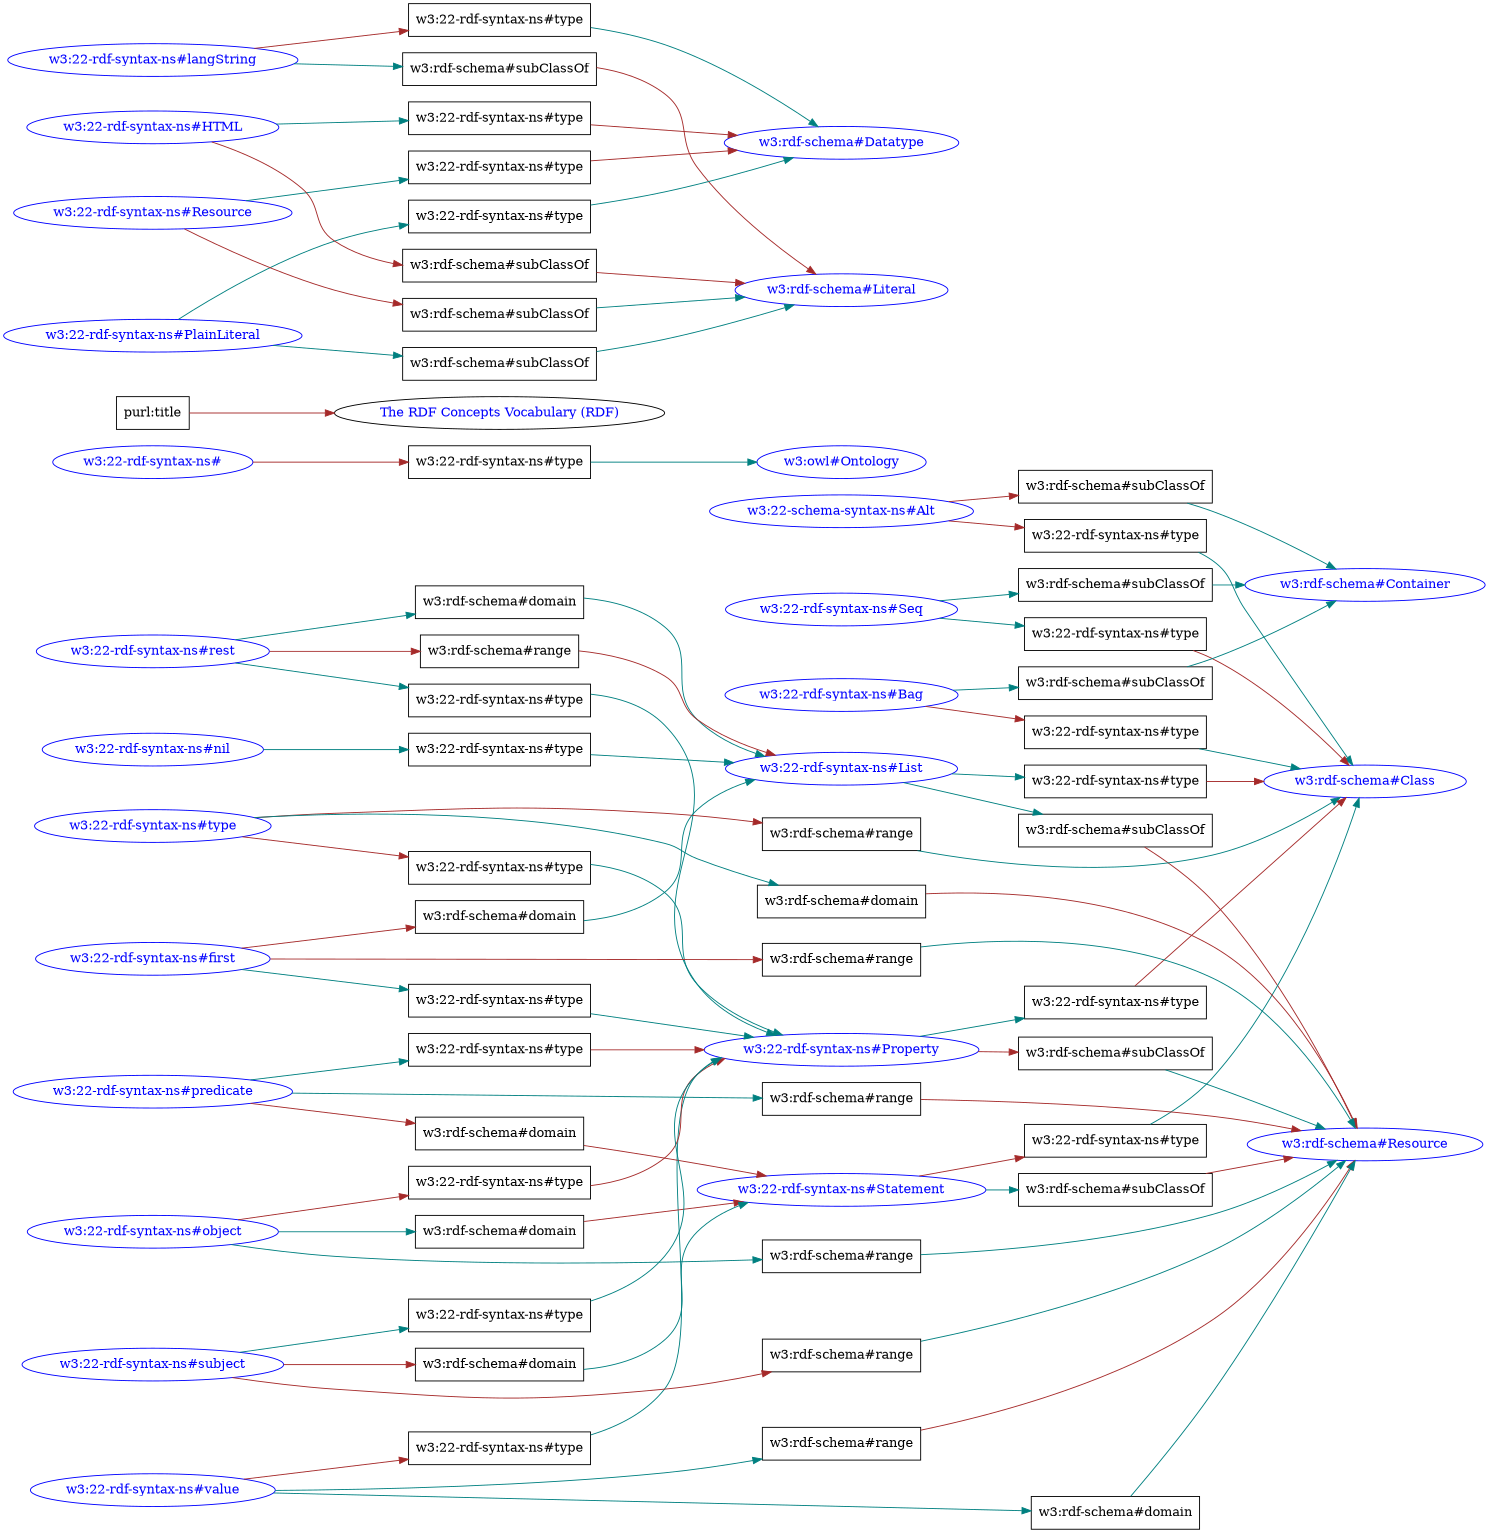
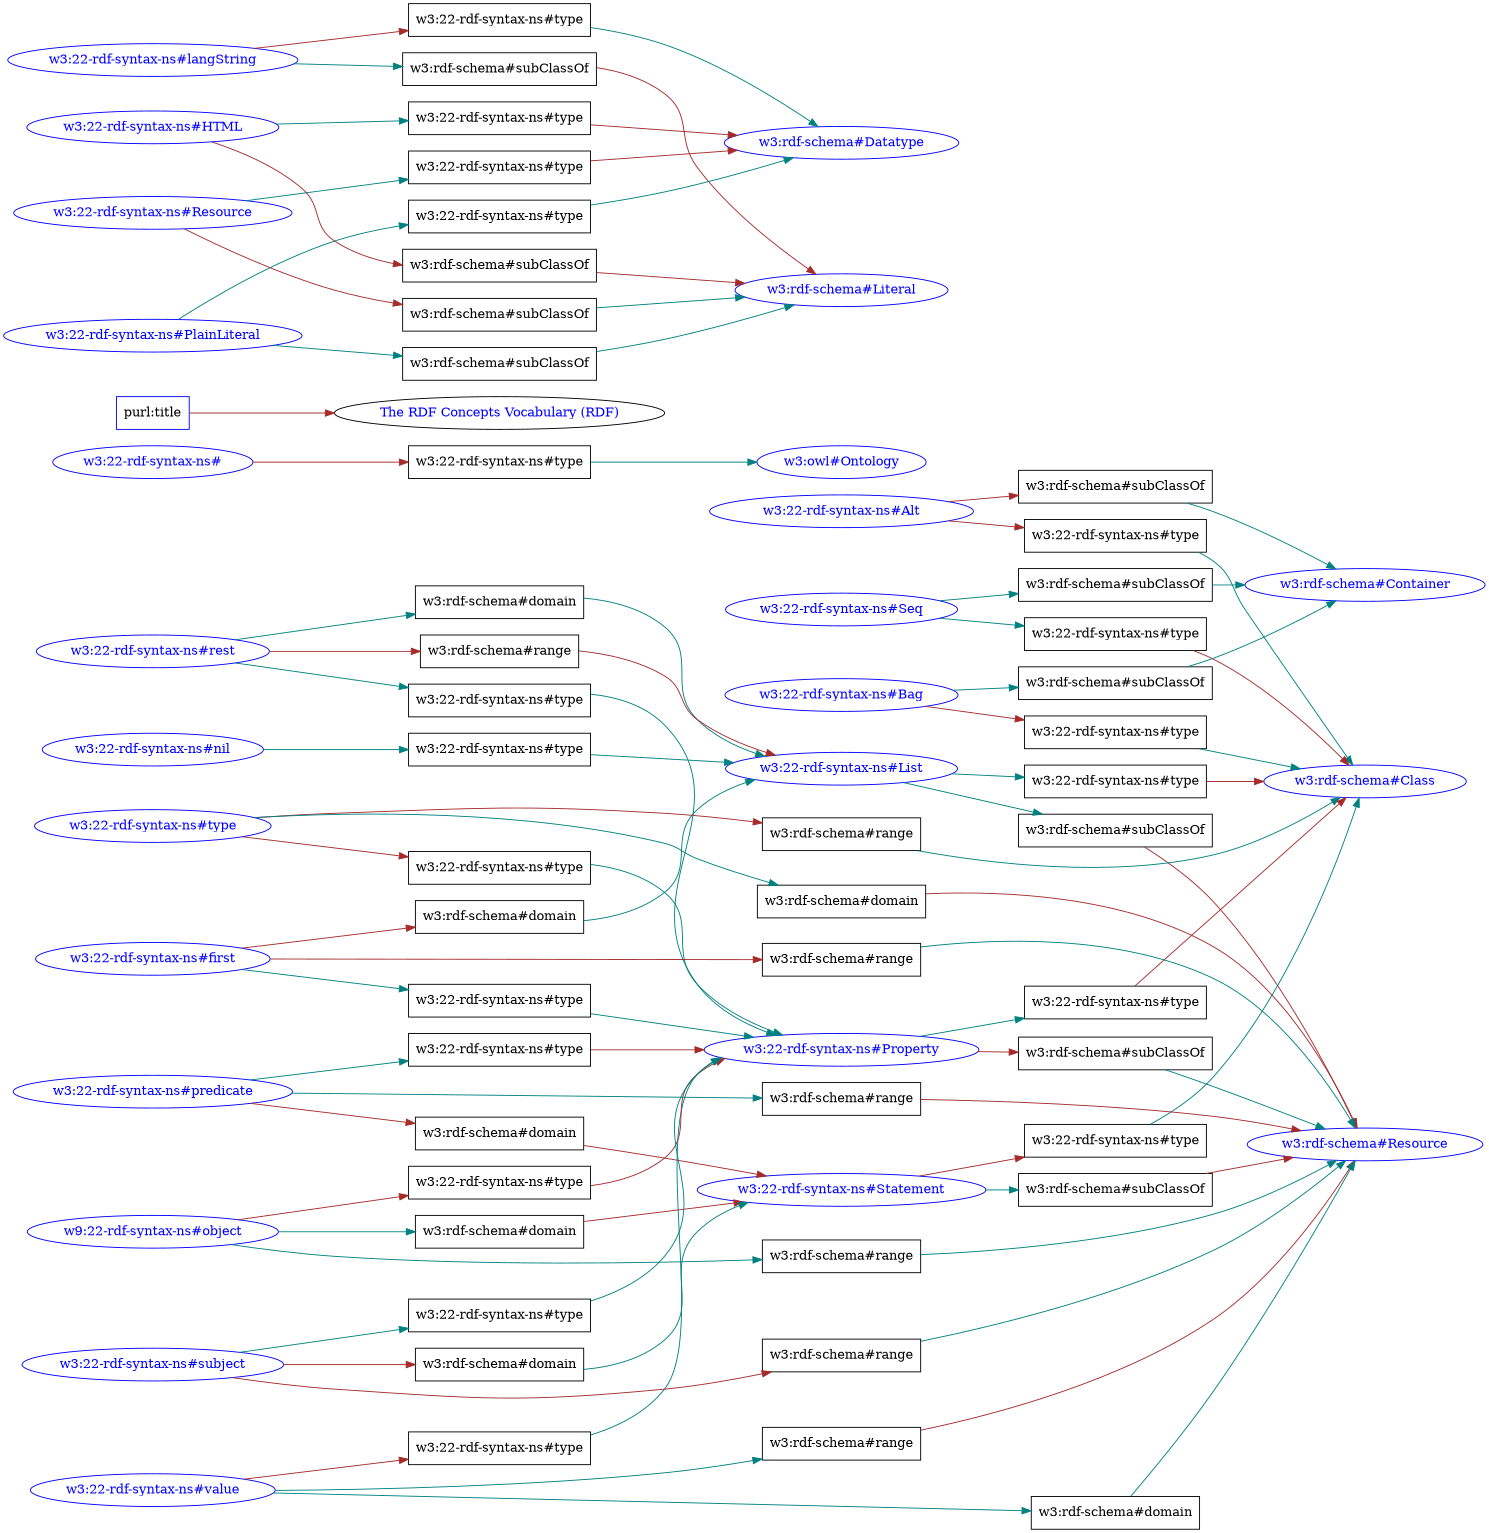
node "purl:title": color black -> blue
node "w3:22-schema-syntax-ns#Alt": label "w3:22-schema-syntax-ns#Alt" -> "w3:22-rdf-syntax-ns#Alt"
node "w3:22-rdf-syntax-ns#object": label "w3:22-rdf-syntax-ns#object" -> "w9:22-rdf-syntax-ns#object"
